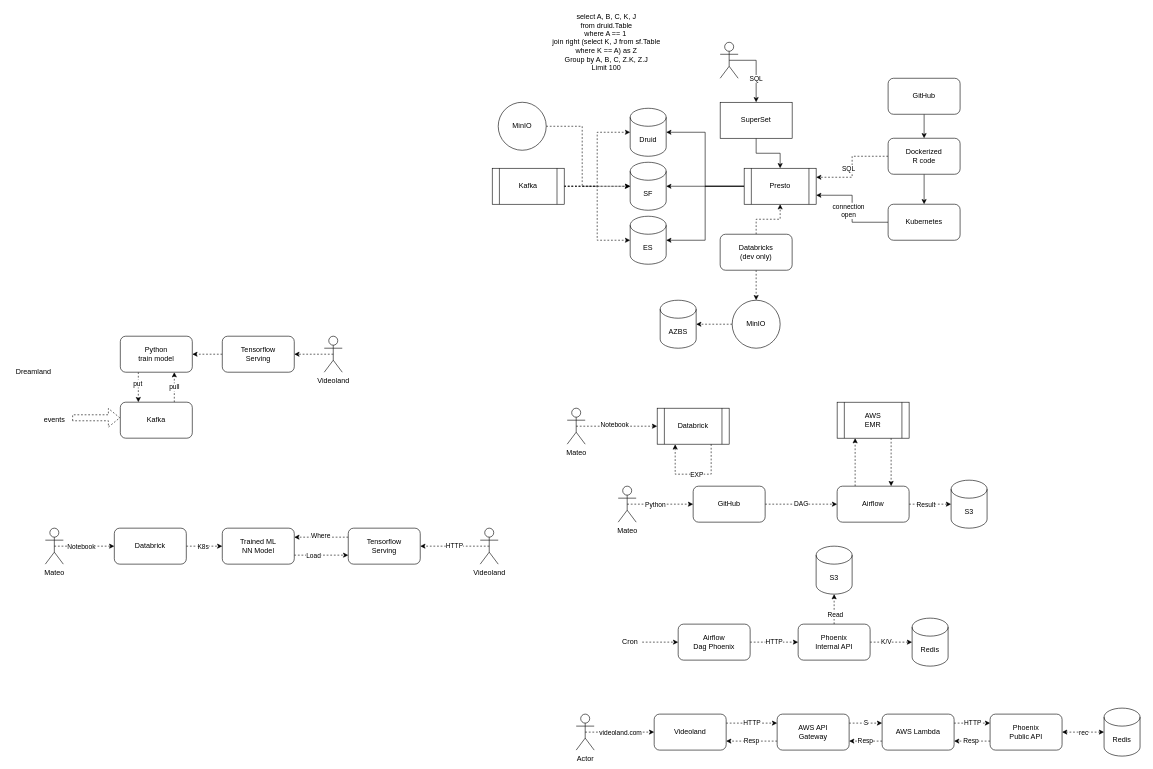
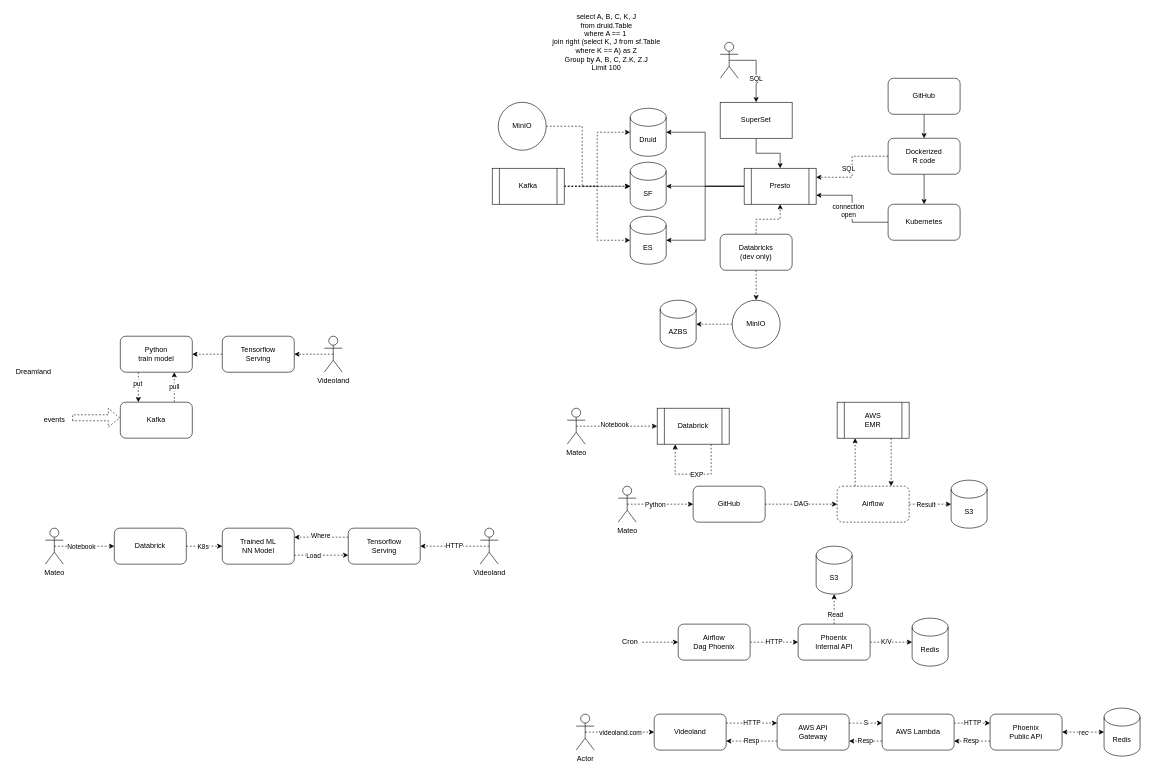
node "Airflow": style solid -> dashed
